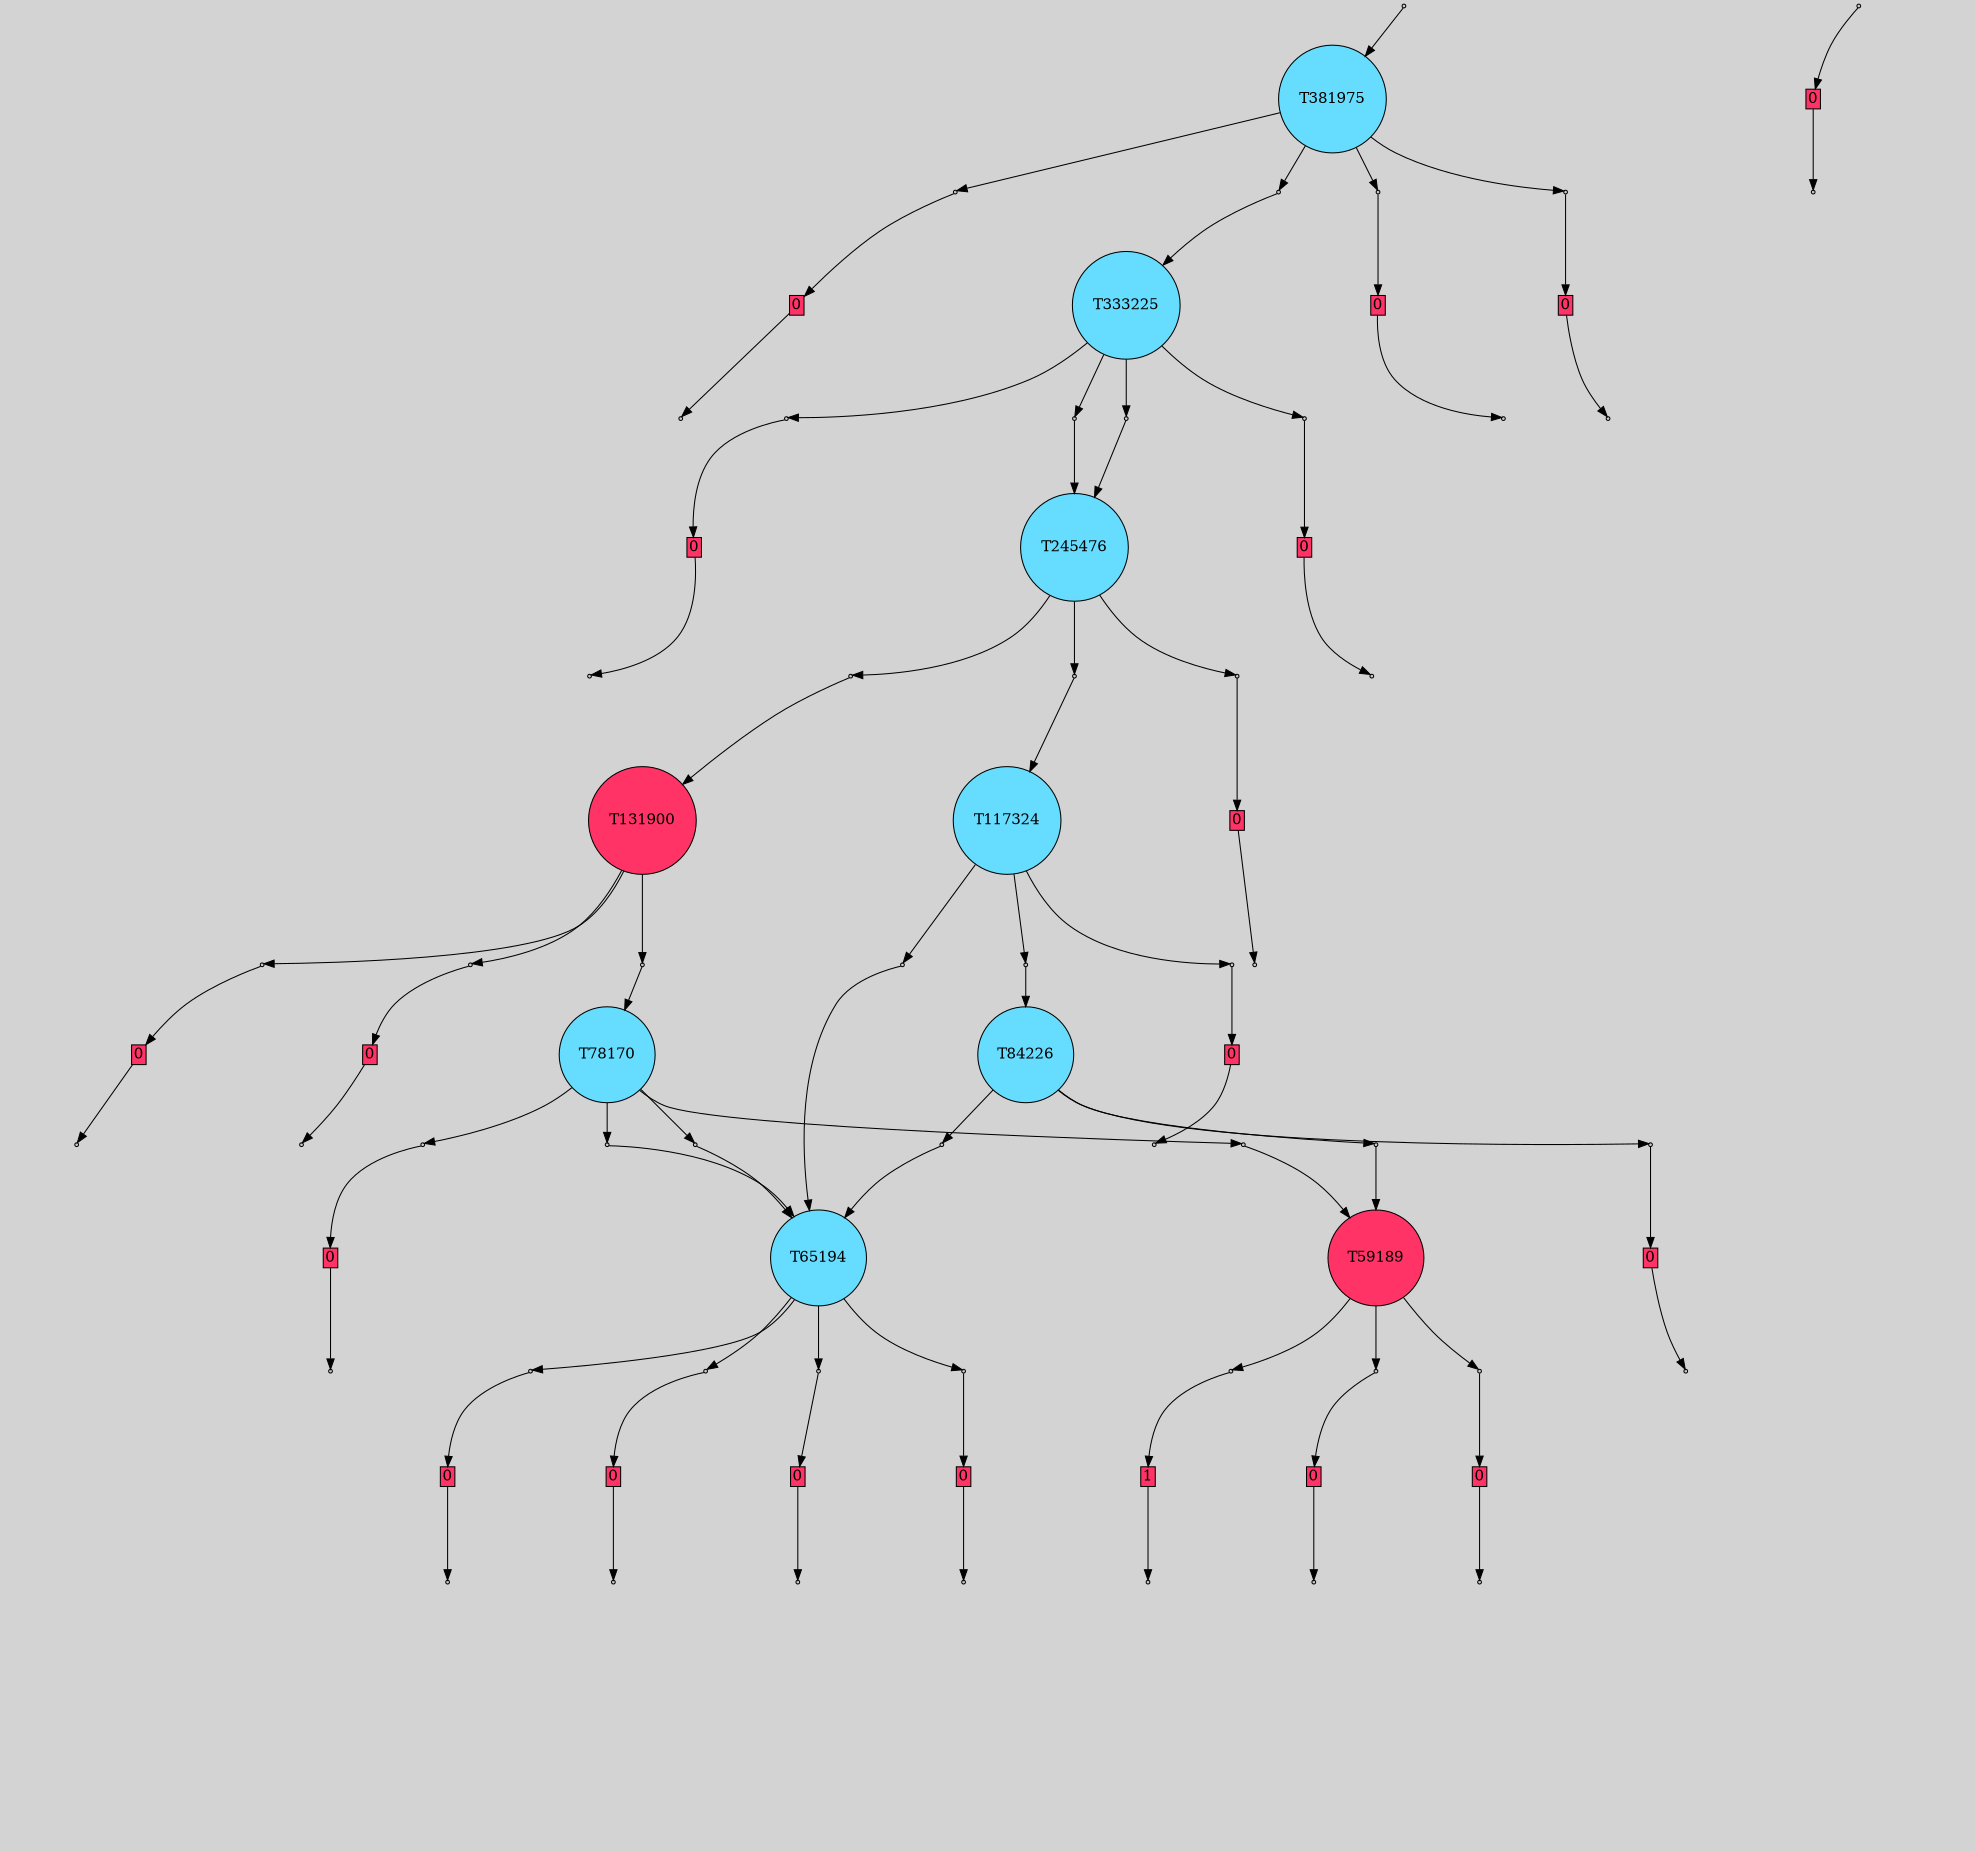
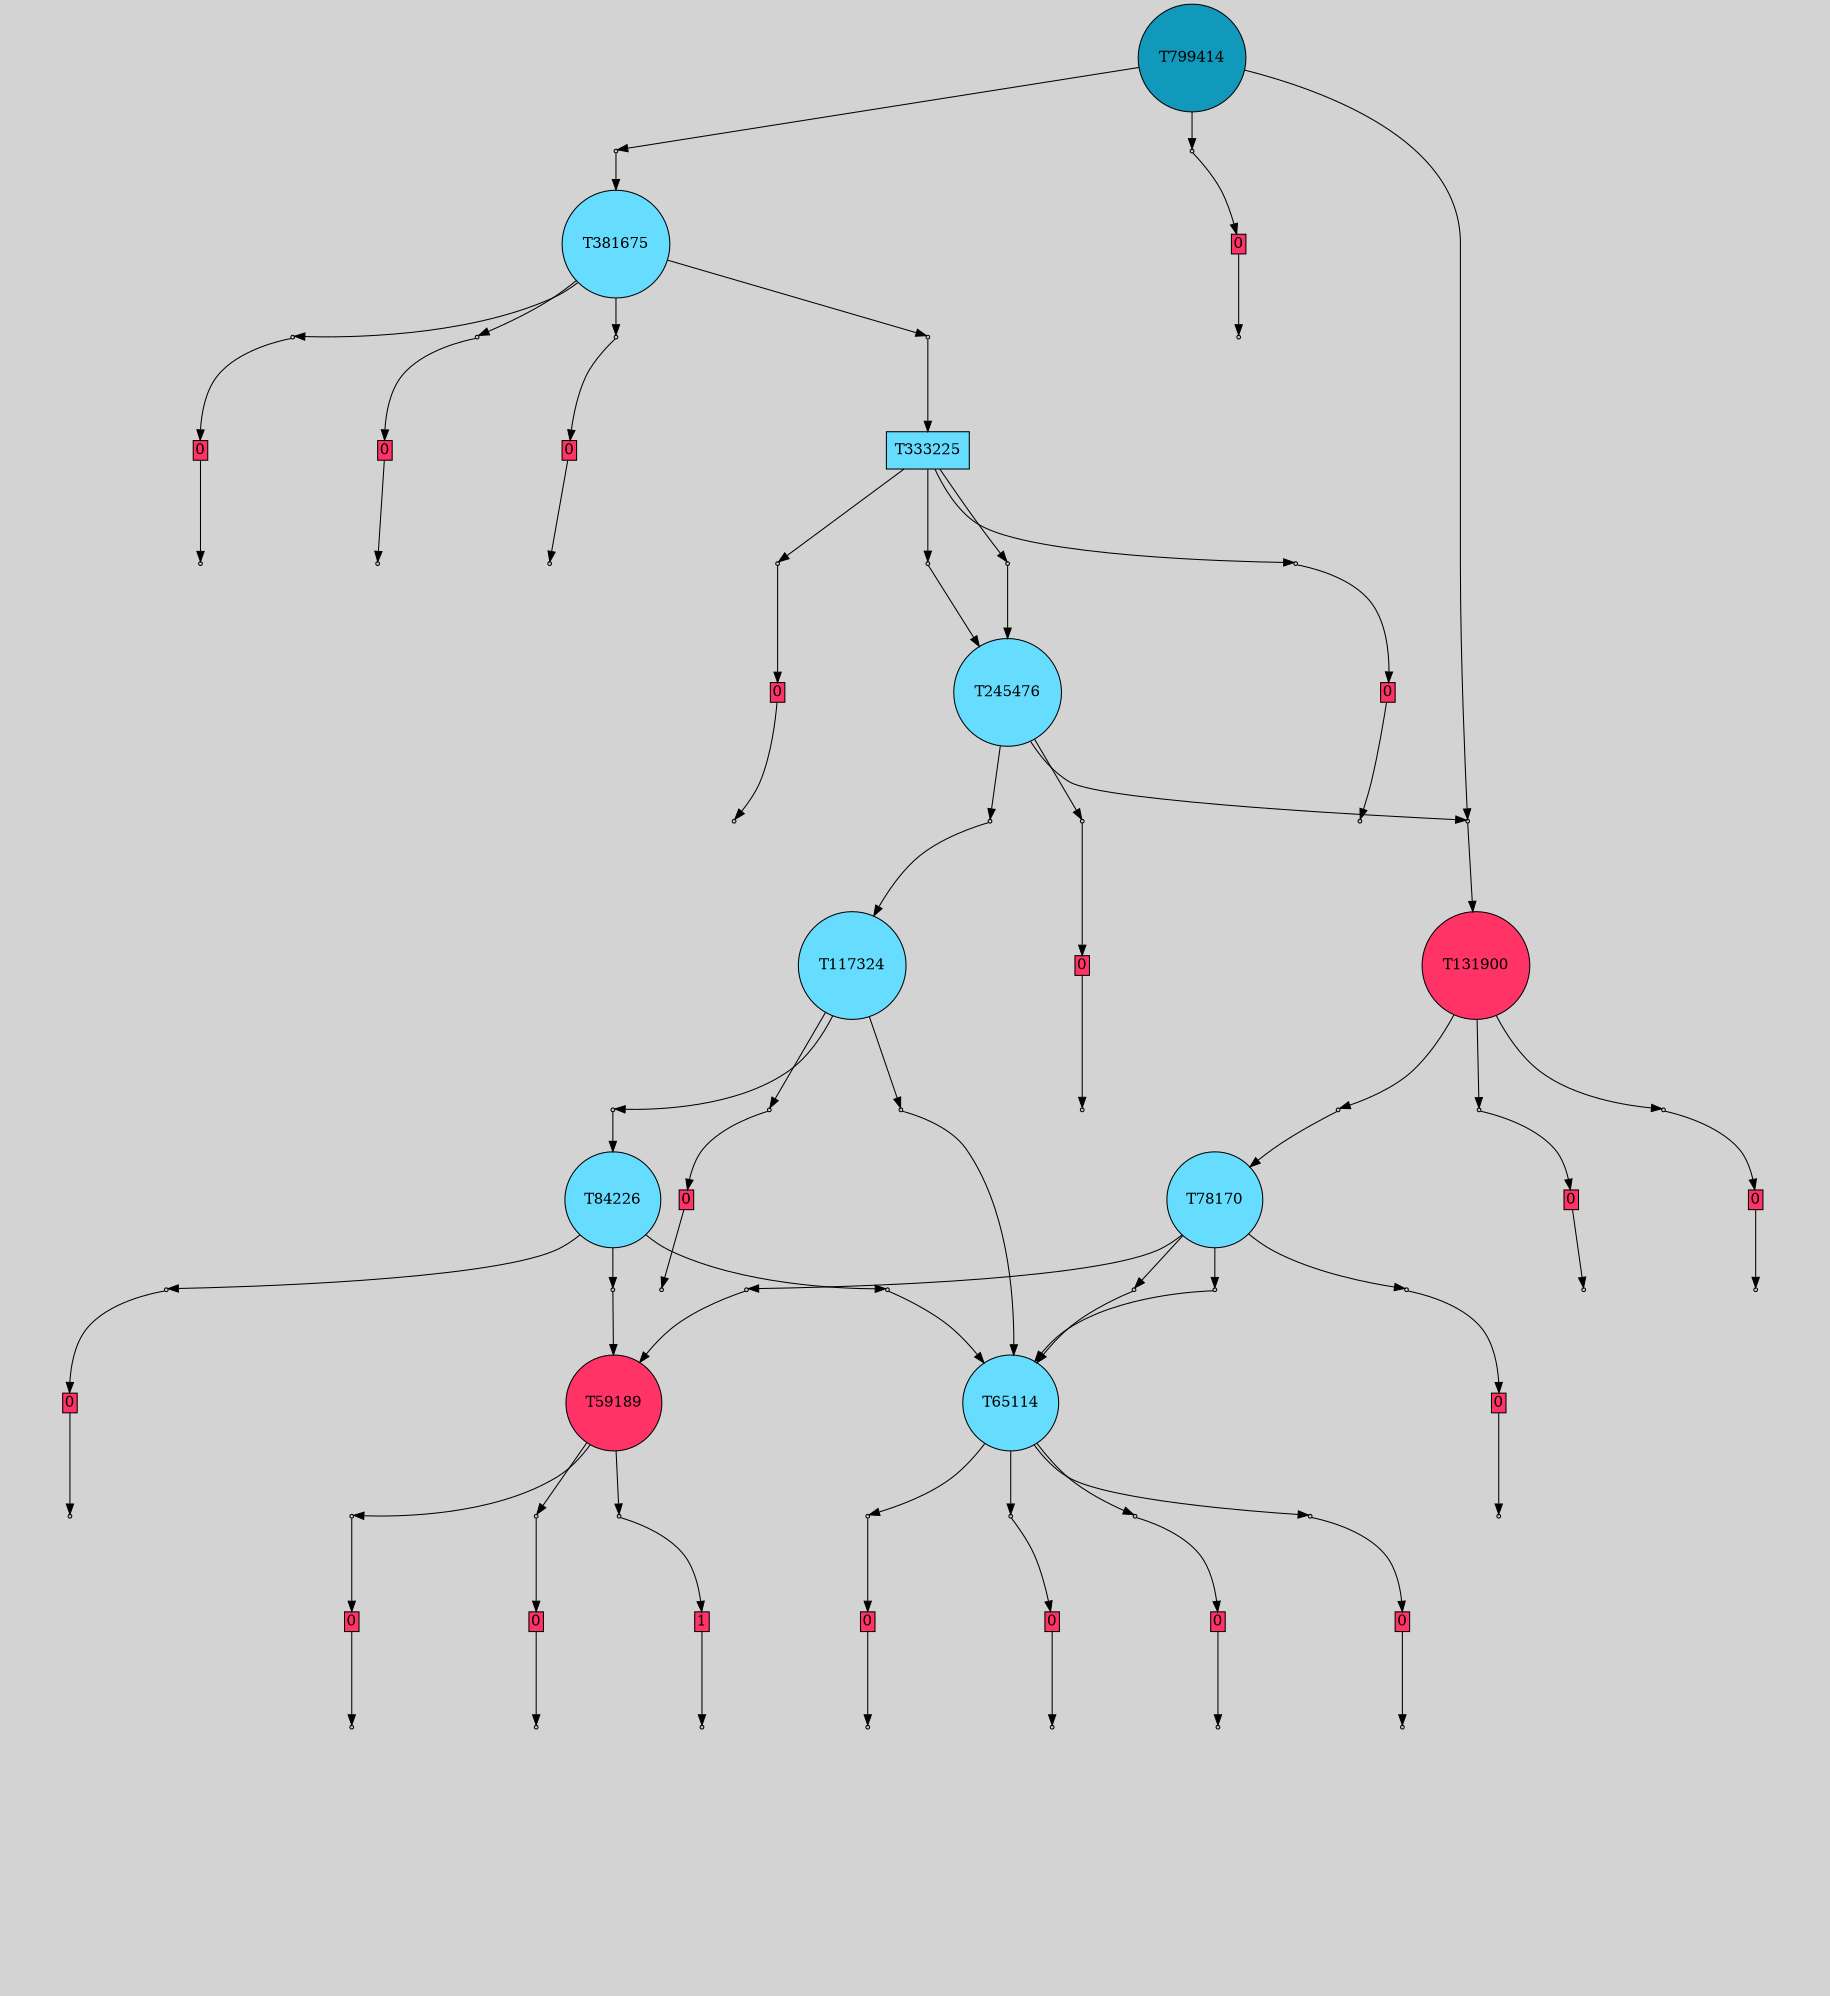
node "T799414": added
node "T381975": label "T381975" -> "T381675"
node "T333225": shape circle -> box
node "T65194": label "T65194" -> "T65114"
